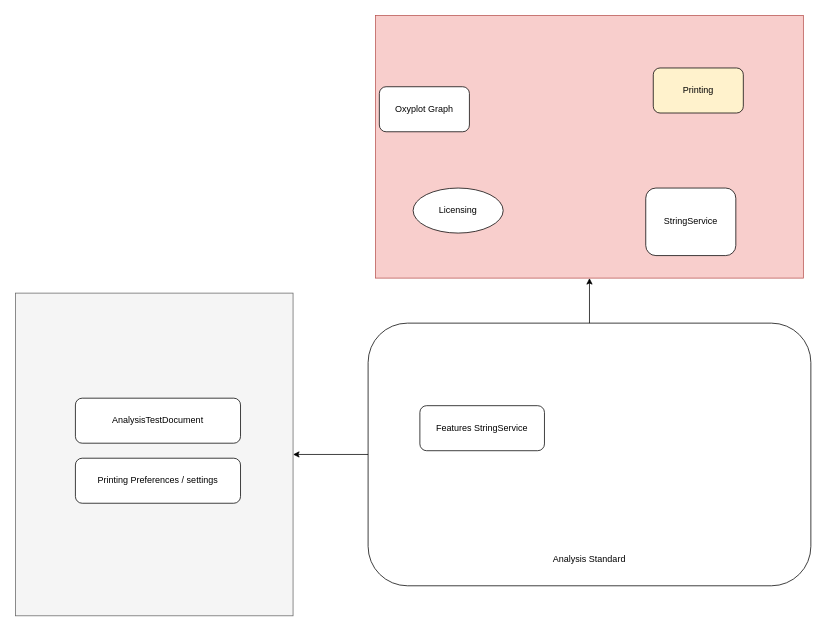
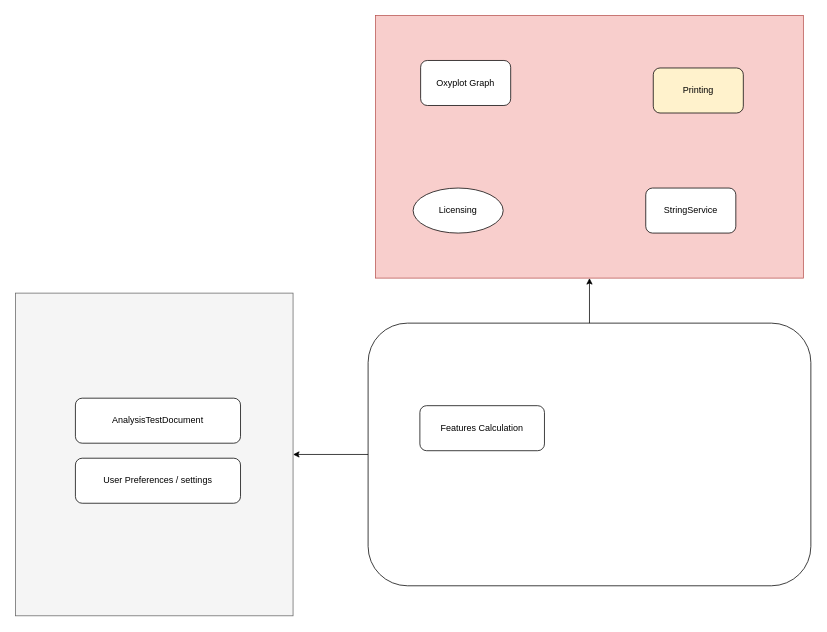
node "Oxyplot Graph": moved (424, 109) -> (465, 83)
node "StringService": size 90x68 -> 90x45
node "Features StringService": label "Features StringService" -> "Features Calculation"
node "Printing Preferences / settings": label "Printing Preferences / settings" -> "User Preferences / settings"
node "Analysis Standard": removed
